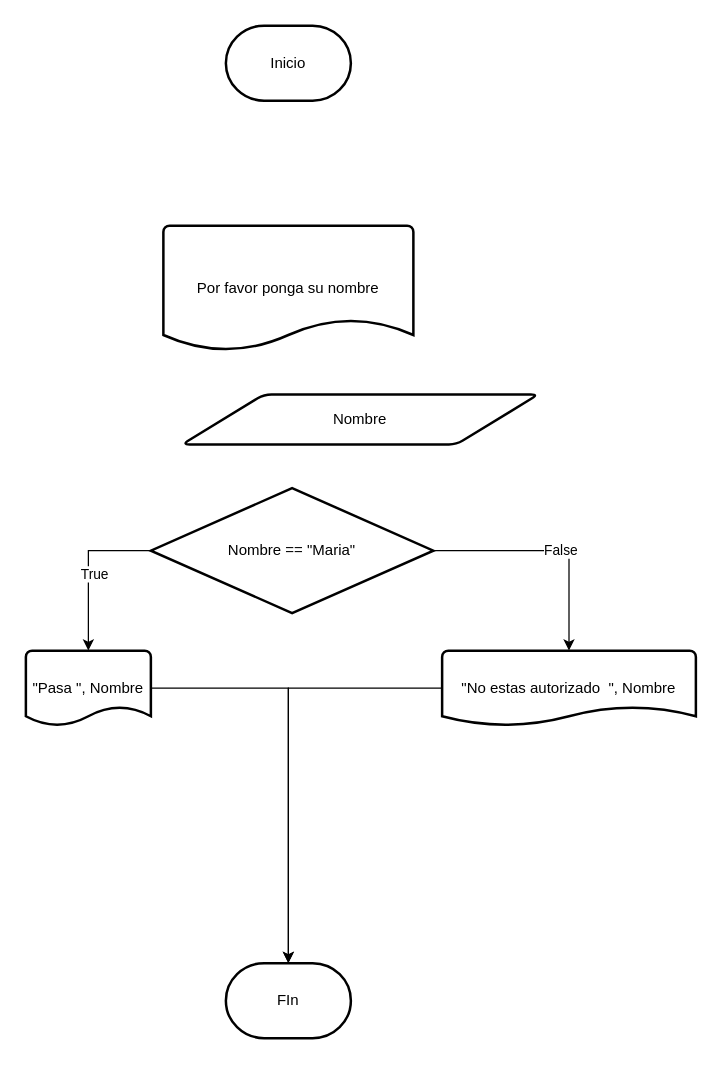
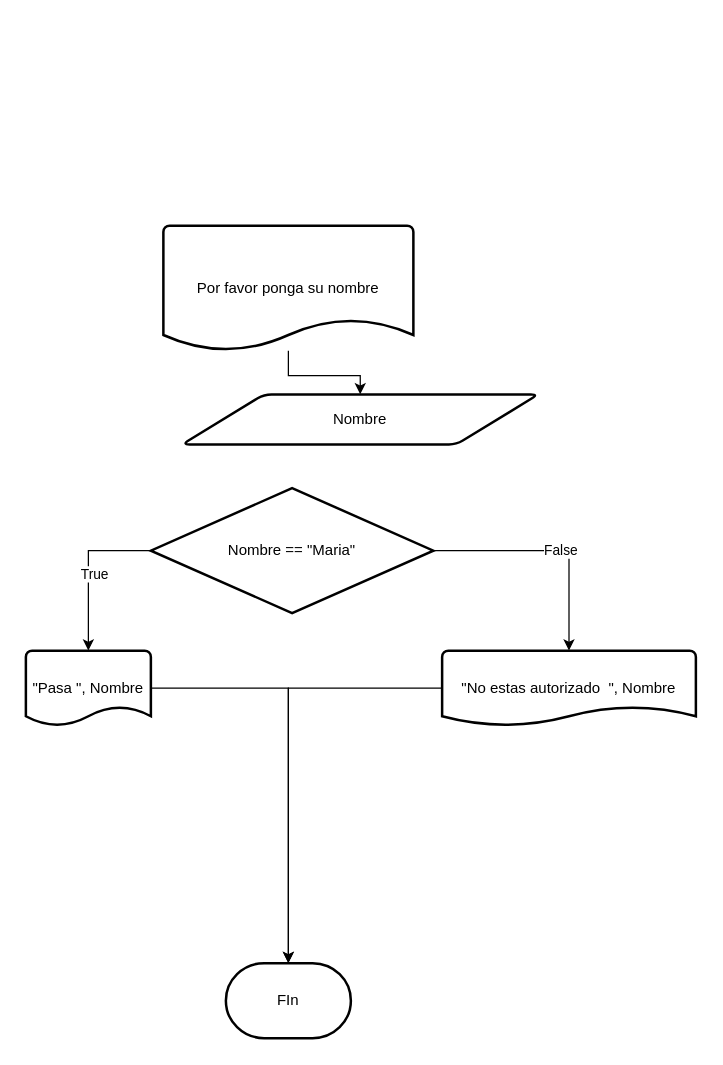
node "Inicio": removed
edge "Por favor ponga su nombre" -> "Nombre": added
